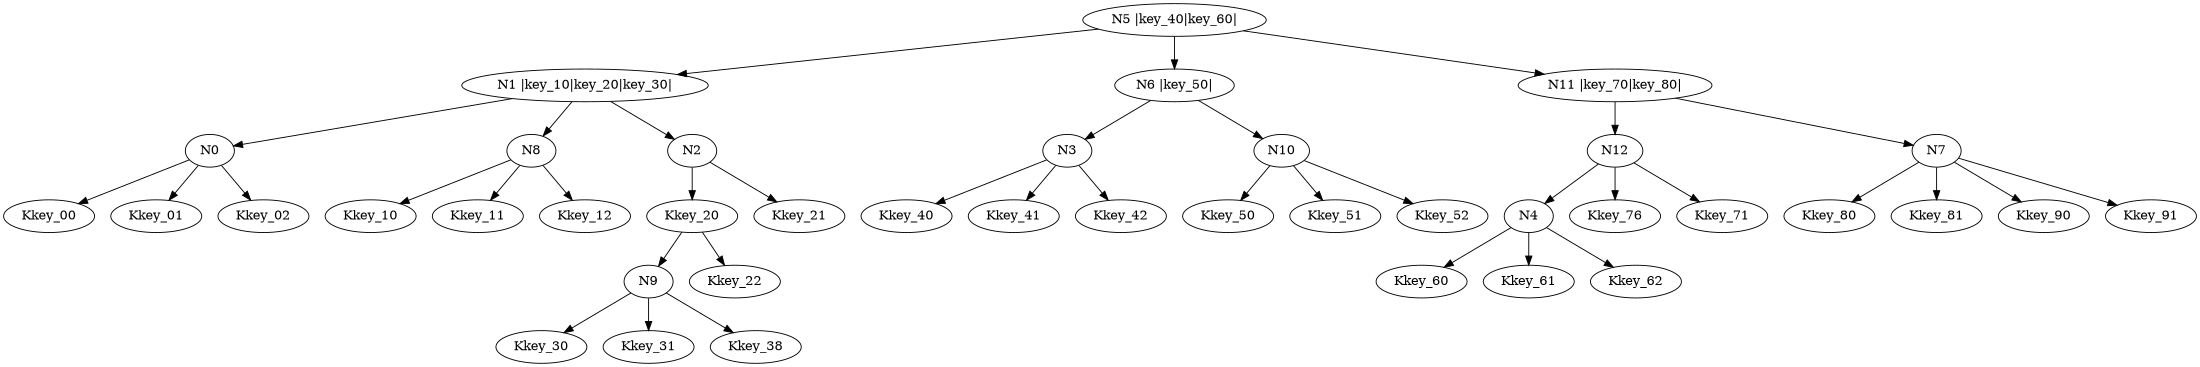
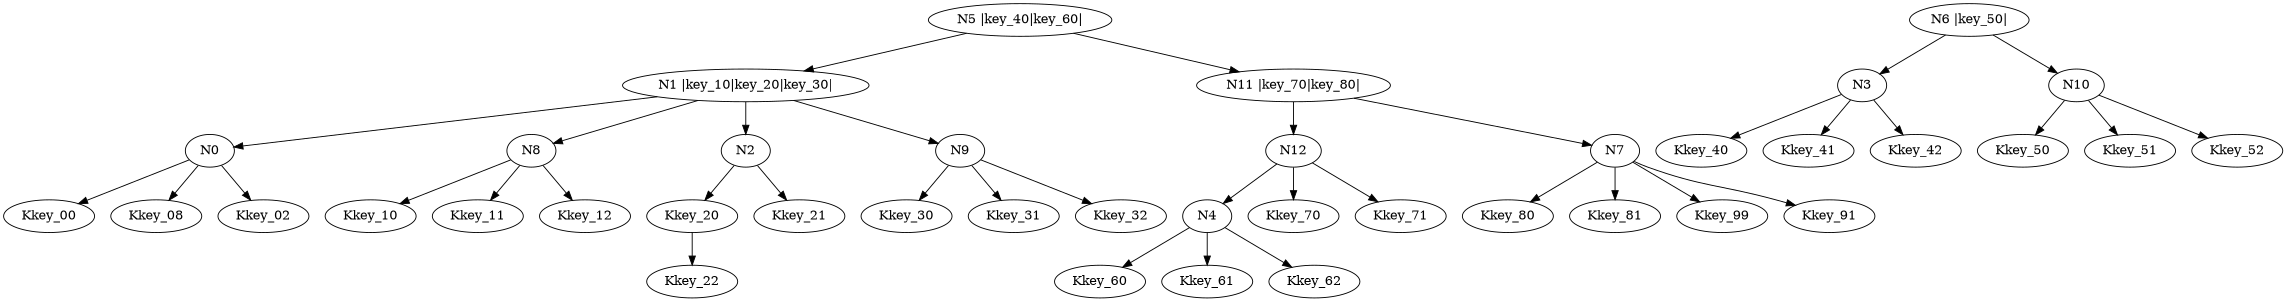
edge "N5 |key_40|key_60|" -> "N6 |key_50|": removed
node "Kkey_01": label "Kkey_01" -> "Kkey_08"
node "Kkey_76": label "Kkey_76" -> "Kkey_70"
node "Kkey_90": label "Kkey_90" -> "Kkey_99"
edge "Kkey_20" -> "N9": now "N1 |key_10|key_20|key_30|" -> "N9"
node "Kkey_38": label "Kkey_38" -> "Kkey_32"
